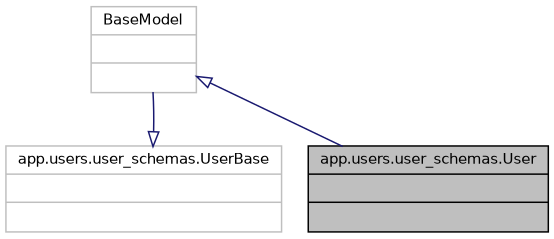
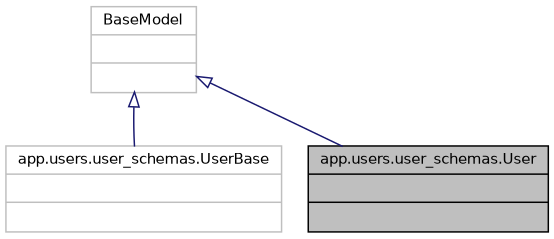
edge "BaseModel" -> "app.users.user_schemas.UserBase": reversed
